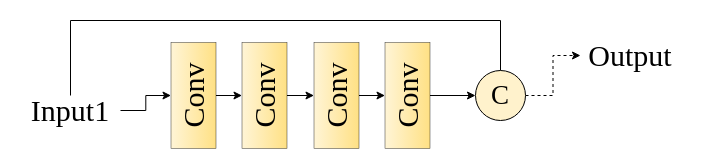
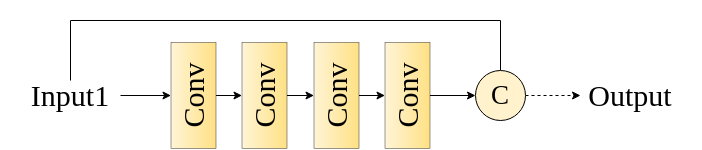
node "Output": moved (631, 56) -> (631, 96)
node "Input1": moved (71, 111) -> (71, 96)
